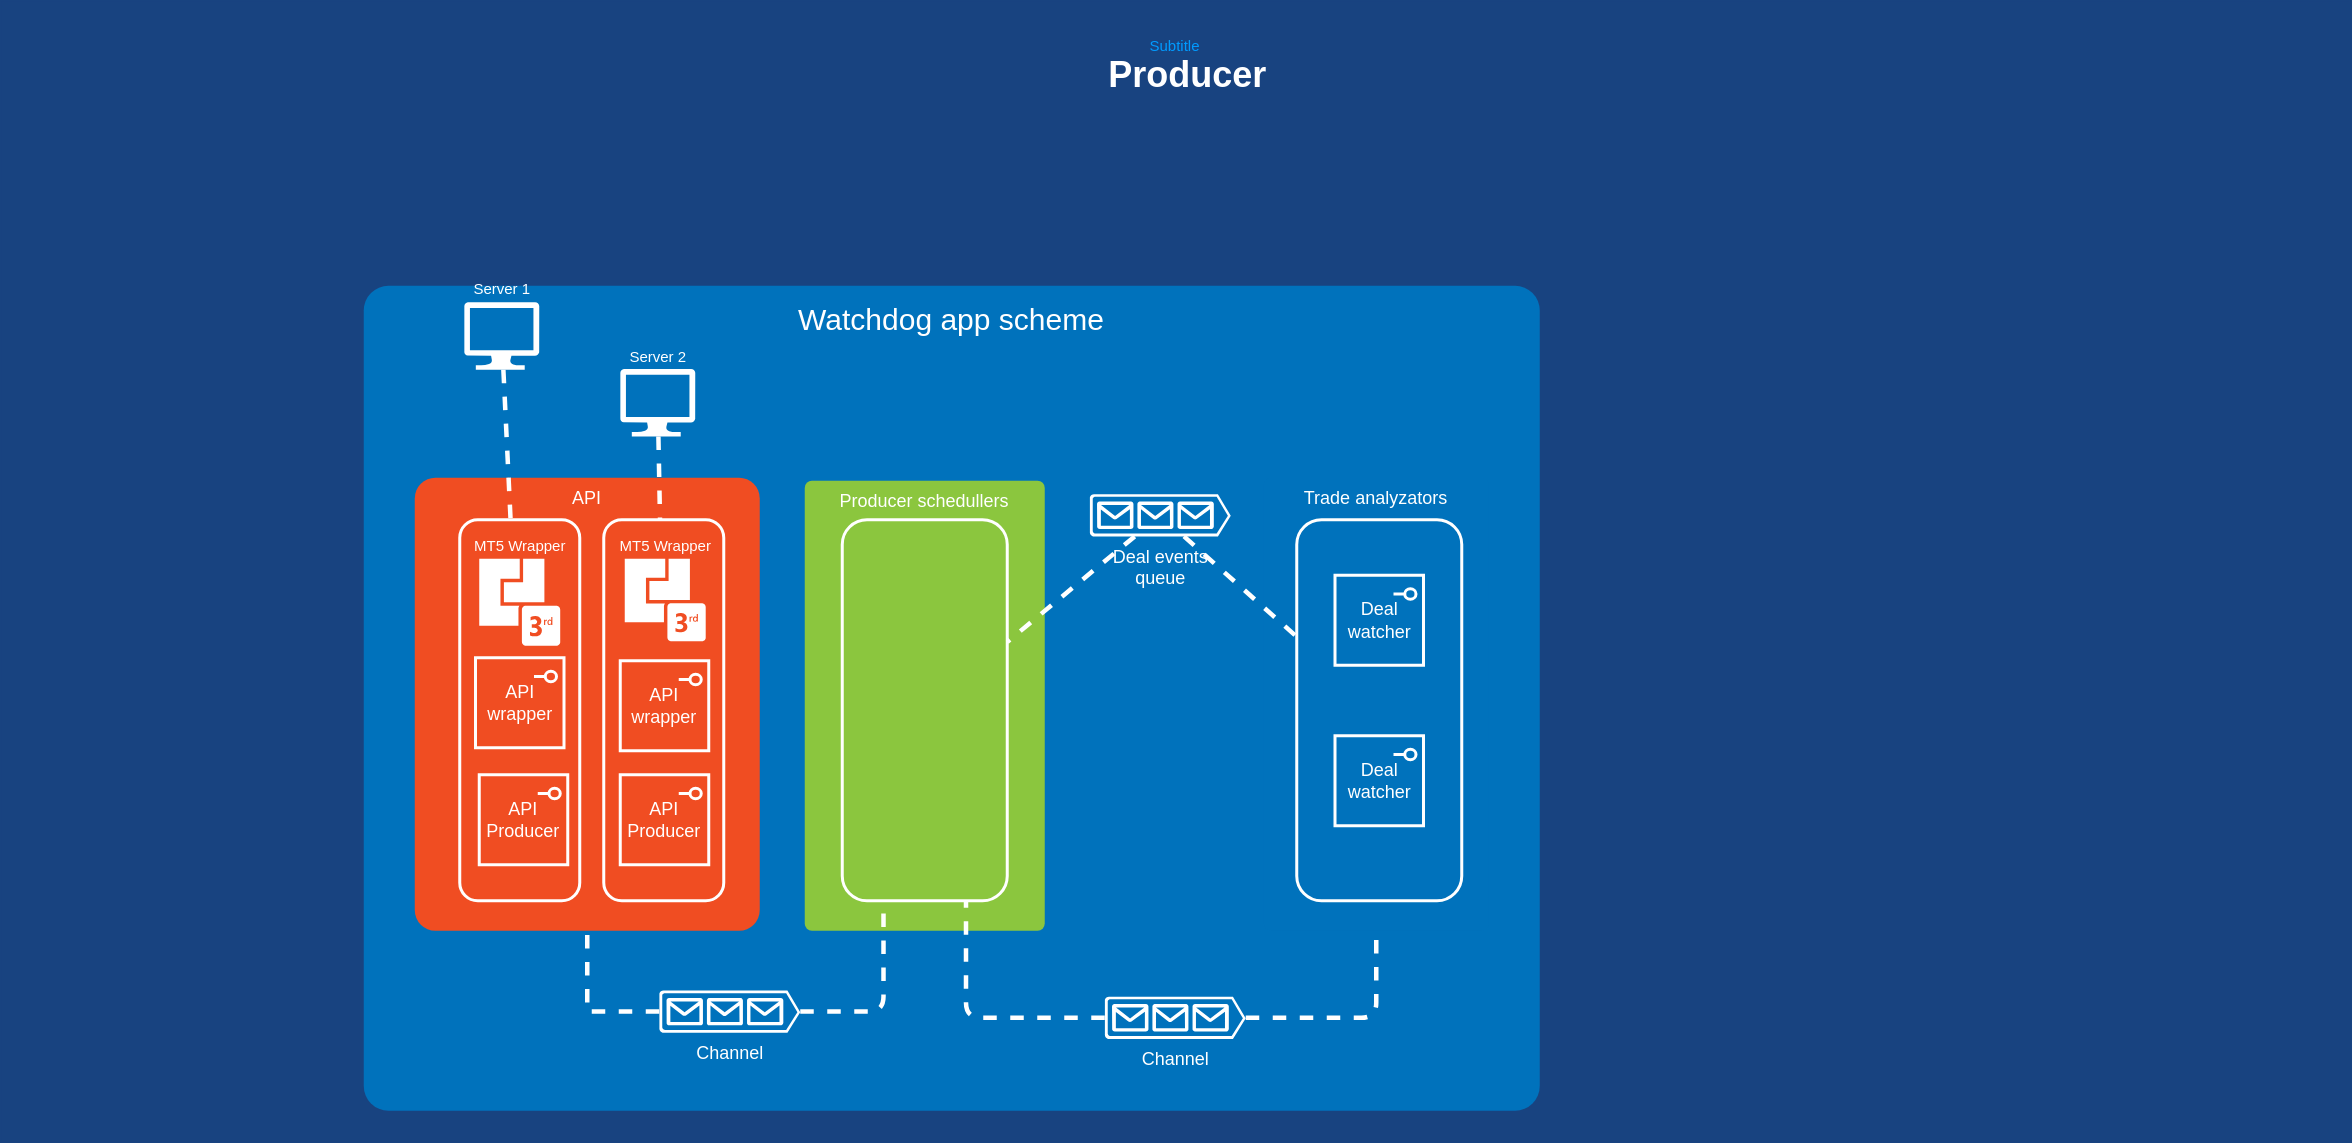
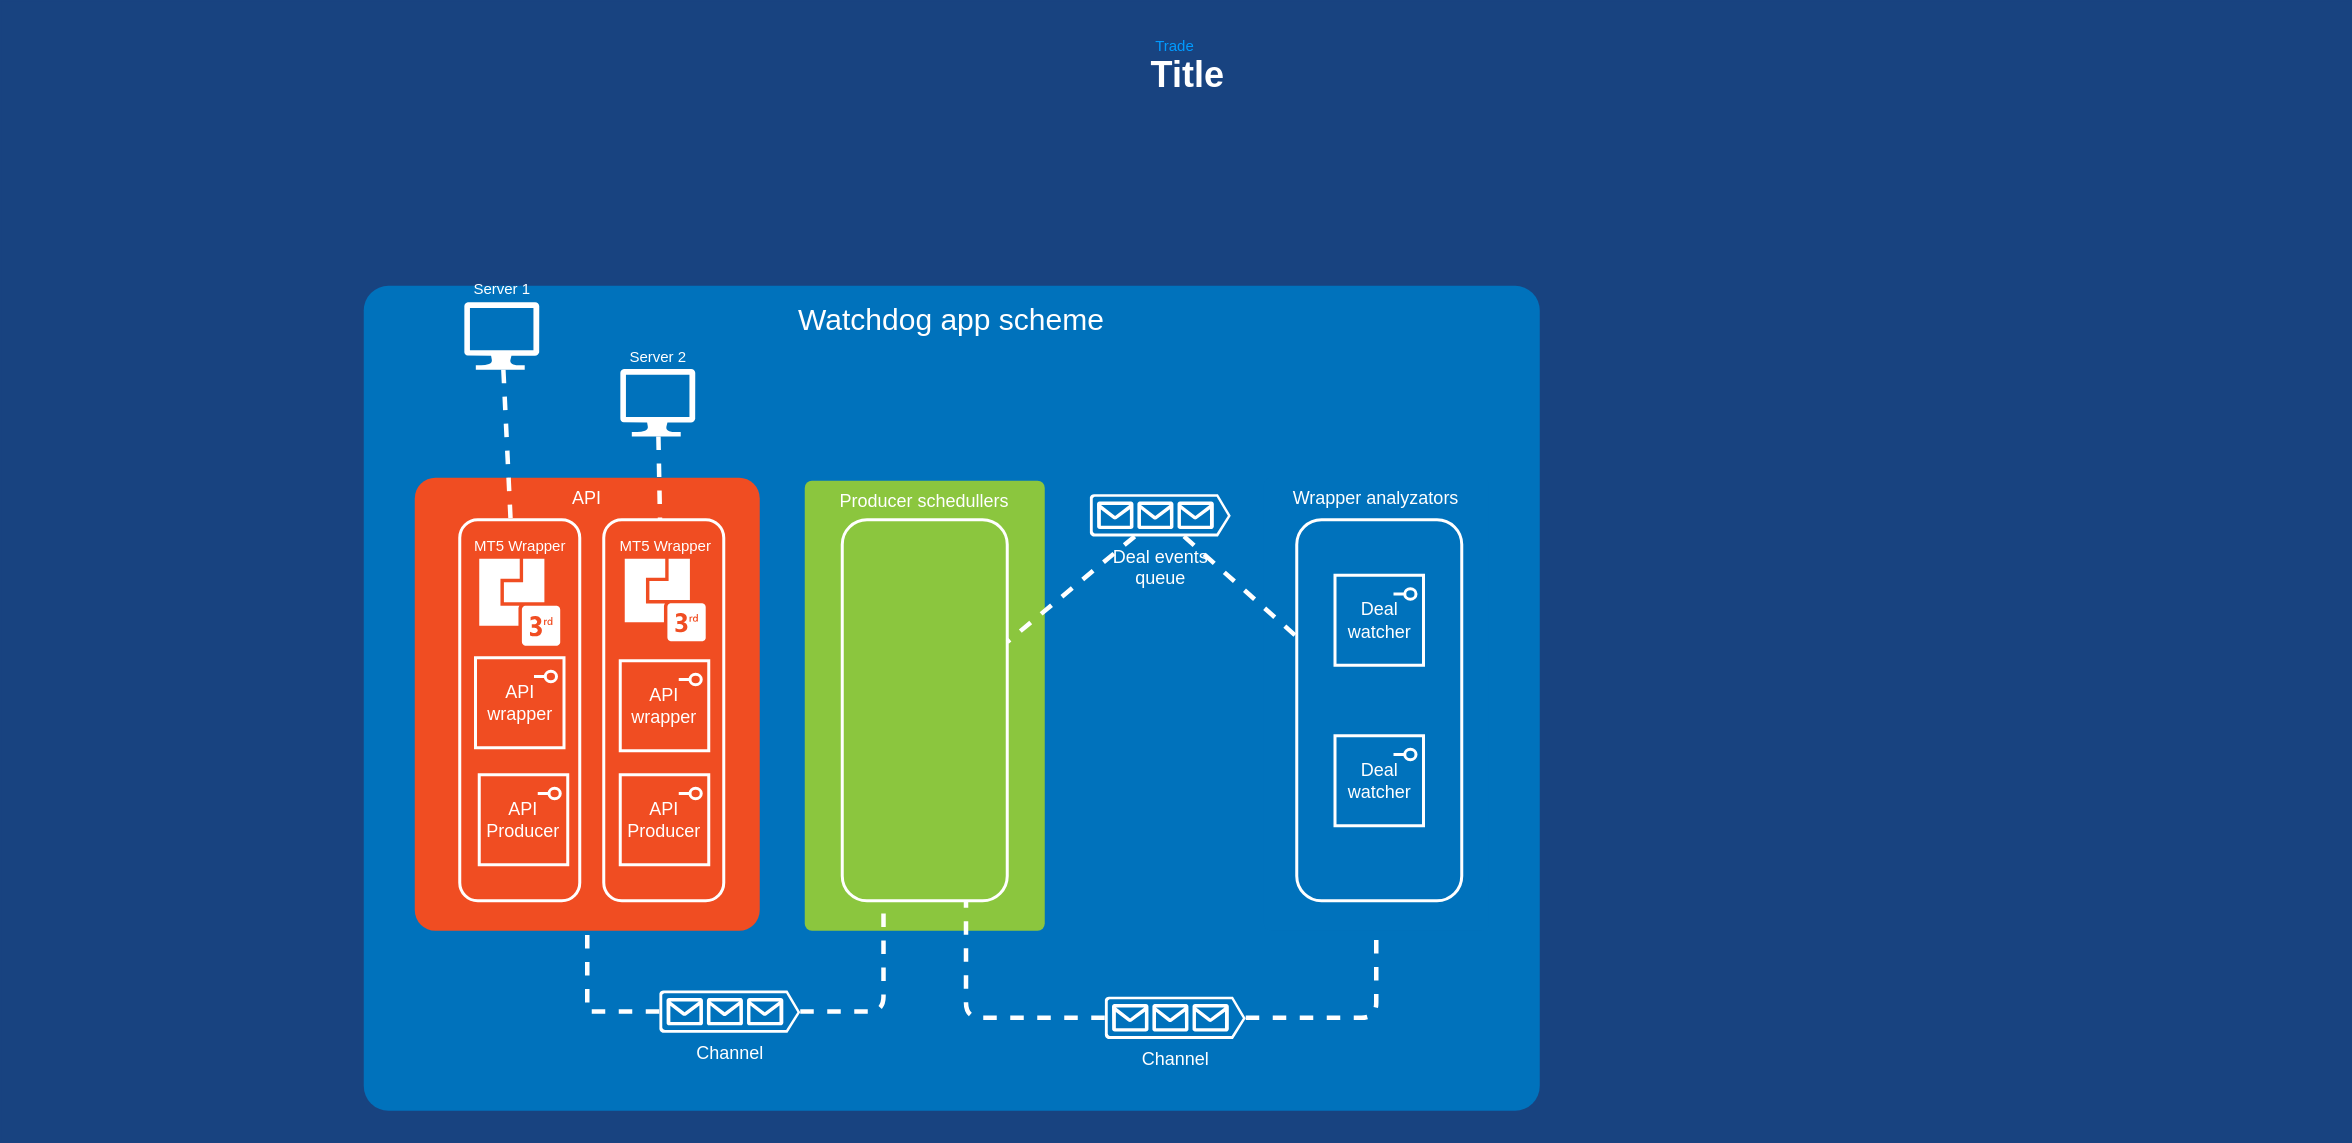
node "Subtitle": label "Subtitle" -> "Trade"
node "Producer": label "Producer" -> "Title"
node "Trade analyzators": label "Trade analyzators" -> "Wrapper analyzators"
